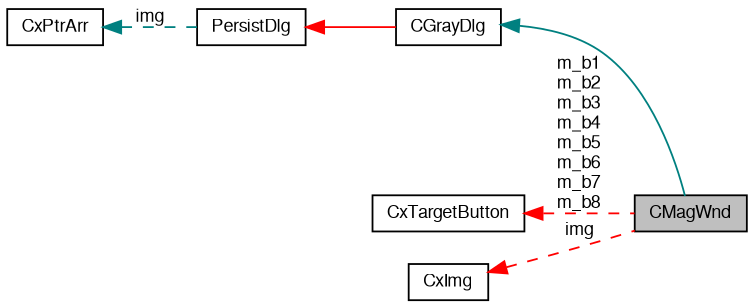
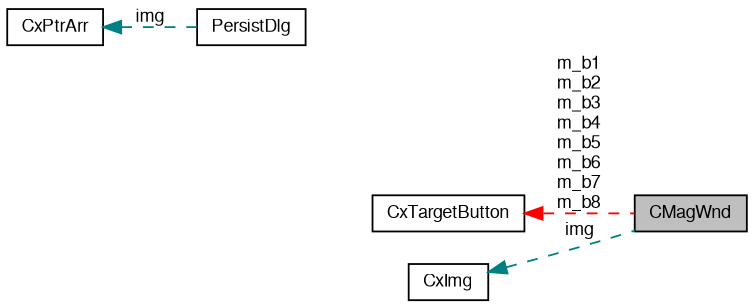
node "CGrayDlg": removed
edge "CMagWnd" -> "CxImg": color red -> teal
